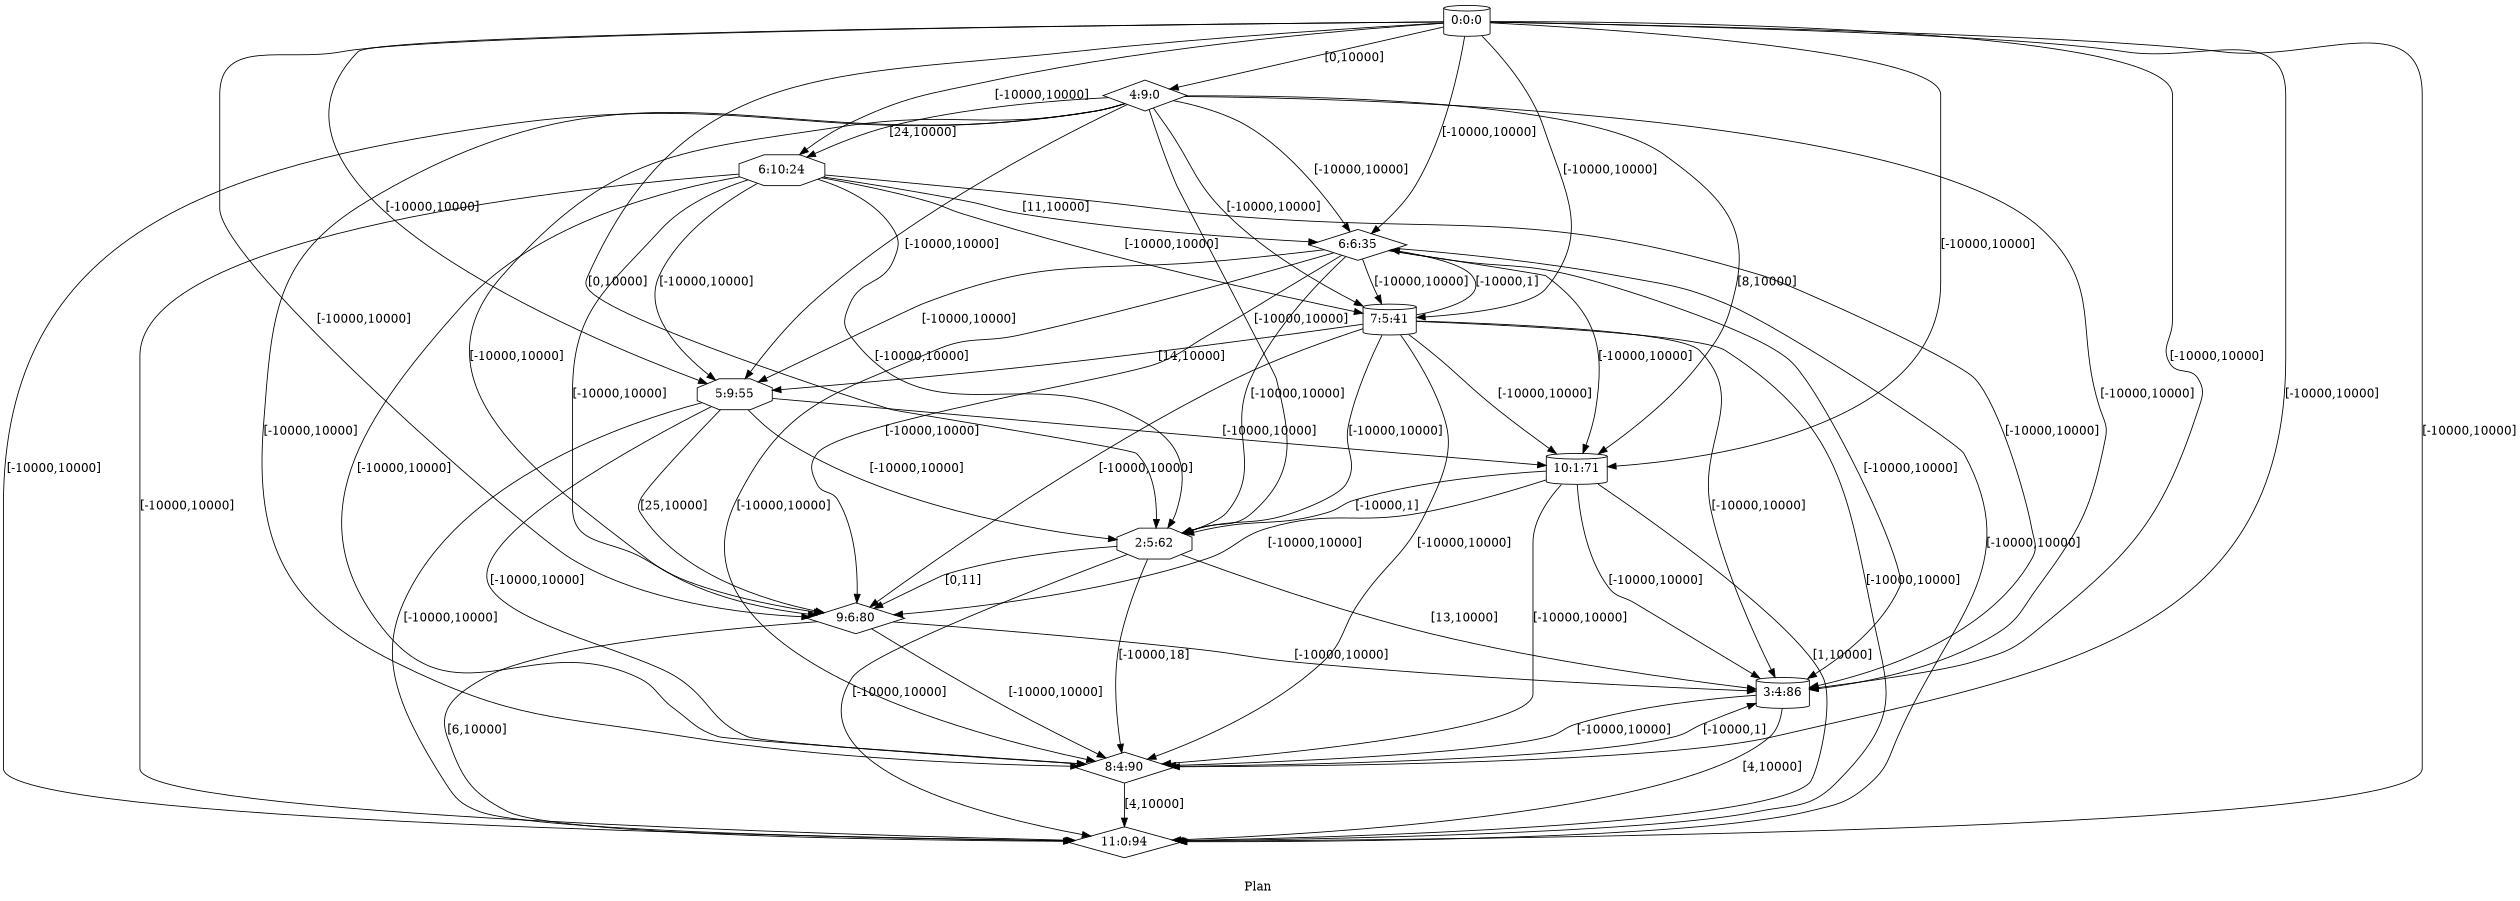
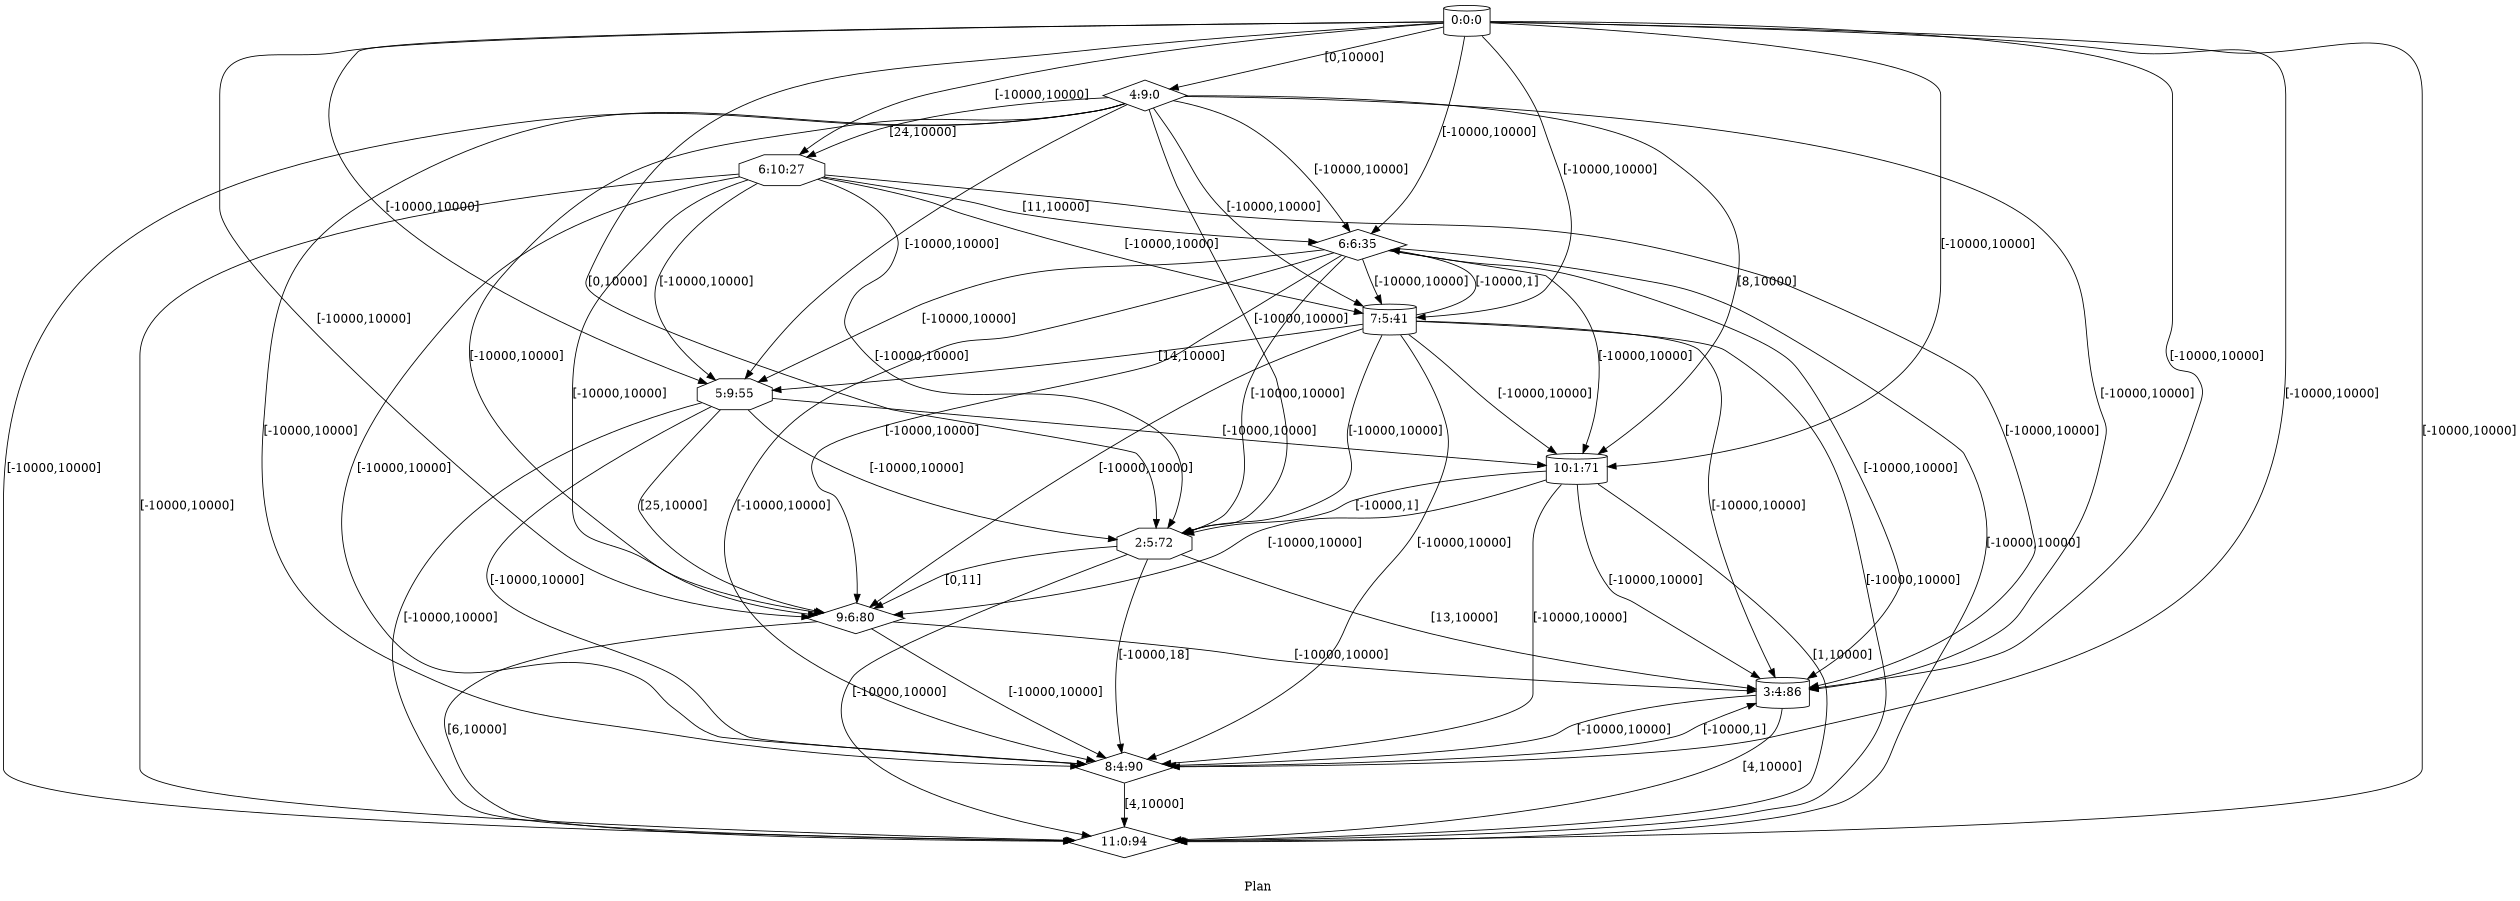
node "6:10:24": label "6:10:24" -> "6:10:27"
node "2:5:62": label "2:5:62" -> "2:5:72"
